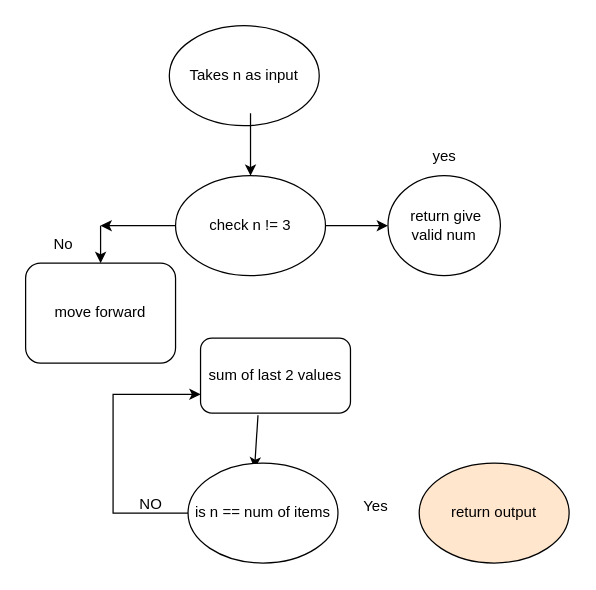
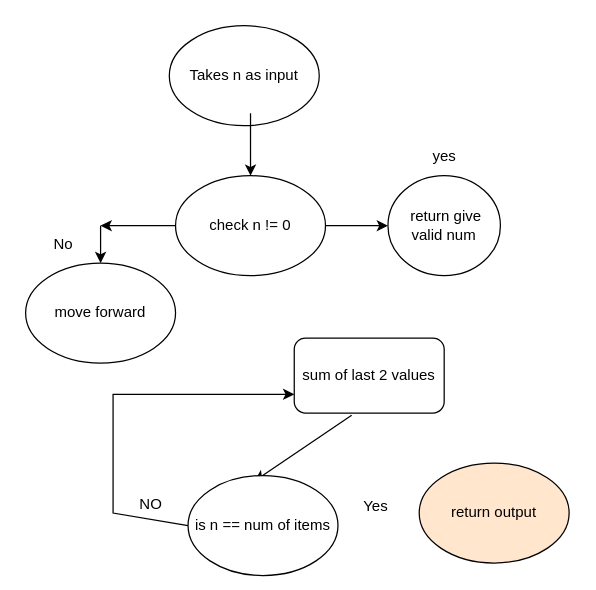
node "check n != 3": label "check n != 3" -> "check n != 0"
node "move forward": shape rounded rectangle -> ellipse
node "sum of last 2 values": moved (276, 376) -> (369, 376)
node "is n == num of items": moved (263, 513) -> (263, 526)
